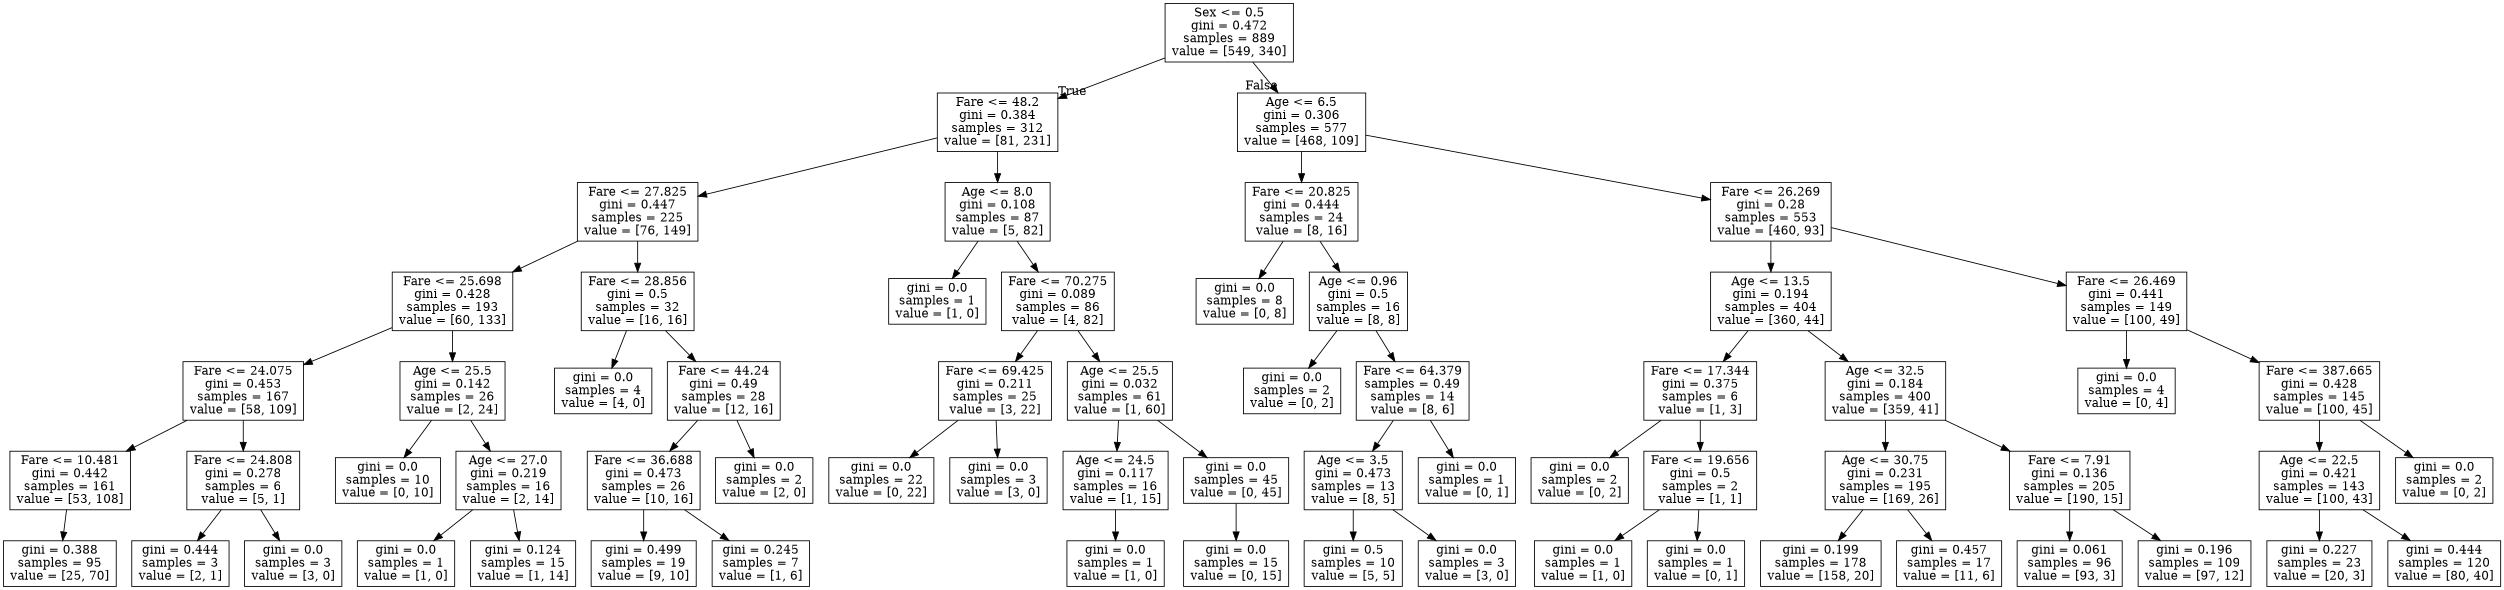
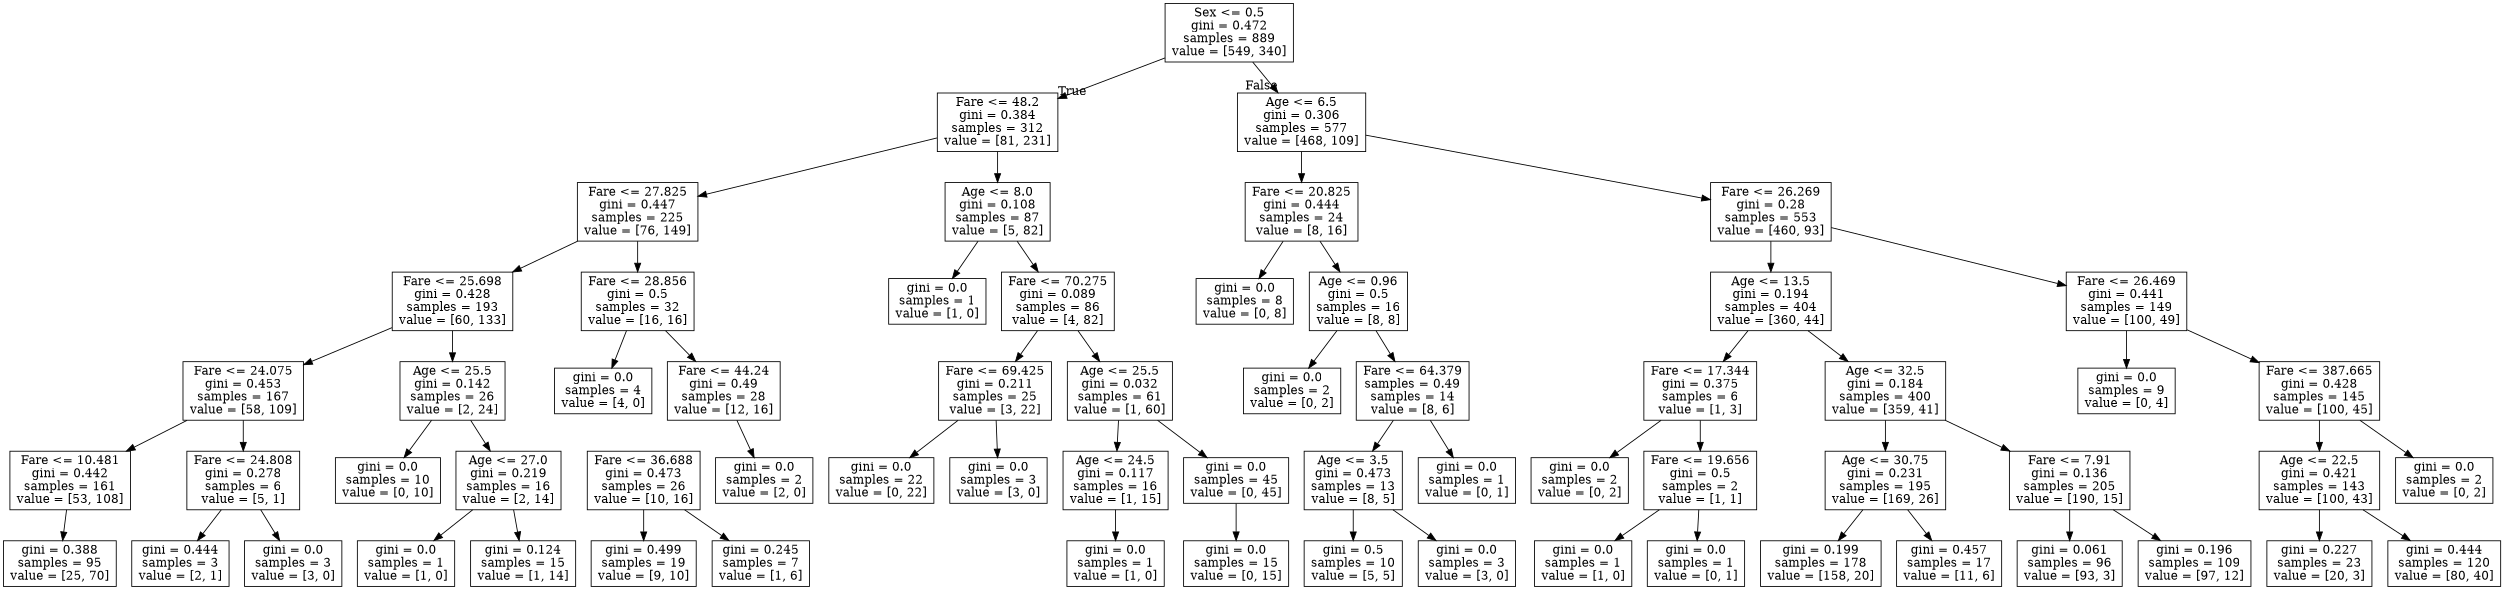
node "gini = 0.0 samples = 4 value = [0, 4]": label "gini = 0.0 samples = 4 value = [0, 4]" -> "gini = 0.0 samples = 9 value = [0, 4]"
edge "Fare <= 44.24 gini = 0.49 samples = 28 value = [12, 16]" -> "Fare <= 36.688 gini = 0.473 samples = 26 value = [10, 16]": removed
